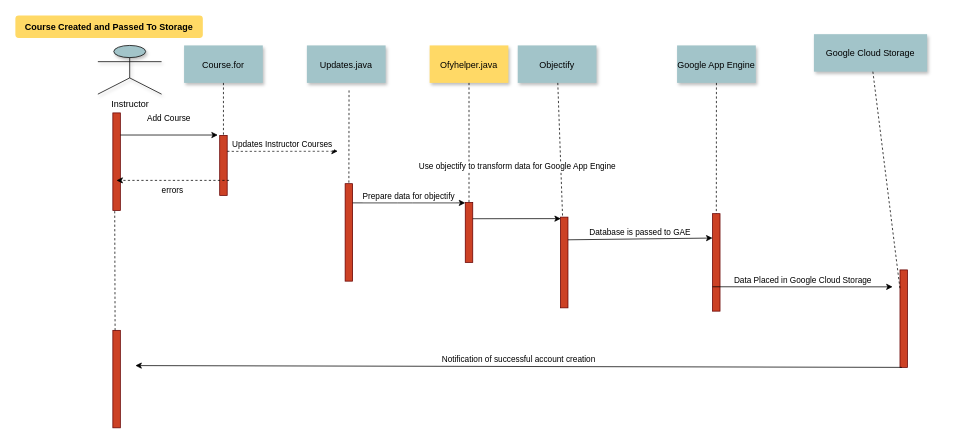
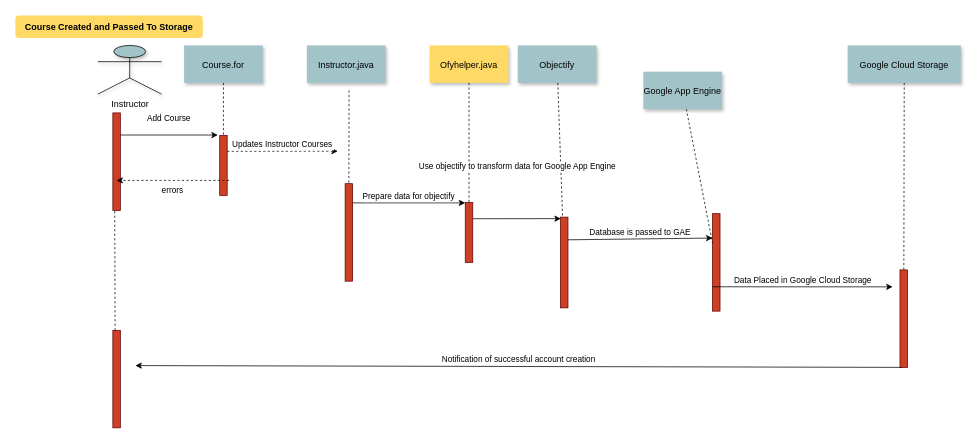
node "Google Cloud Storage": moved (871, 53) -> (905, 64)
node "Google App Engine": moved (717, 64) -> (683, 90)
node "Updates.java": label "Updates.java" -> "Instructor.java"
